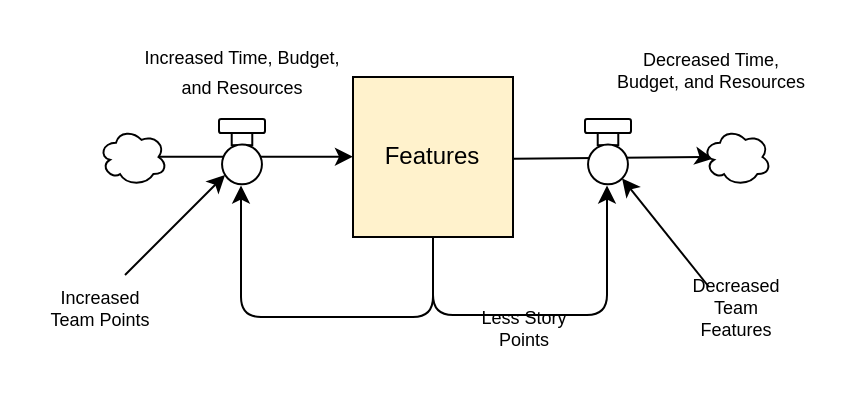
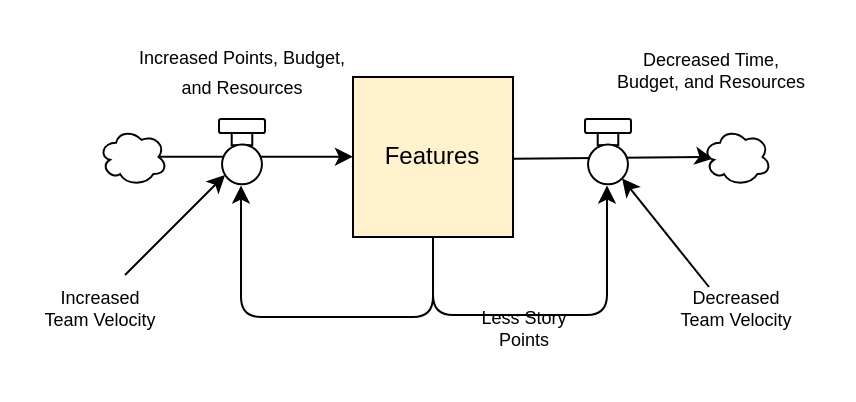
node "Increased Time, Budget, and Resources": label "Increased Time, Budget, and Resources" -> "Increased Points, Budget, and Resources"
node "Increased Team Points": label "Increased Team Points" -> "Increased Team Velocity"
node "Decreased Team Features": label "Decreased Team Features" -> "Decreased Team Velocity"
